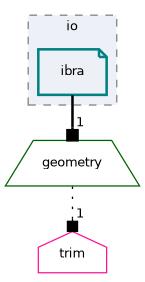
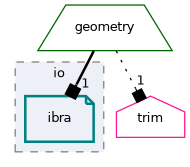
edge "ibra" -> "geometry": reversed
